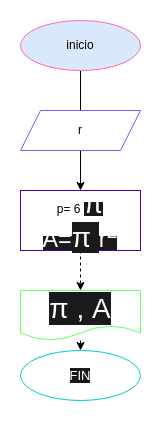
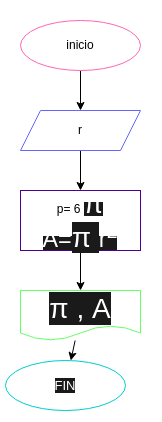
node "inicio": fillcolor #dae8fc -> #ffffff
edge "inicio" -- "r": arrowhead none -> classic
edge "p= 6 π A=π r2" -> "π , A": style dashed -> solid
node "FIN": moved (81, 376) -> (66, 386)
